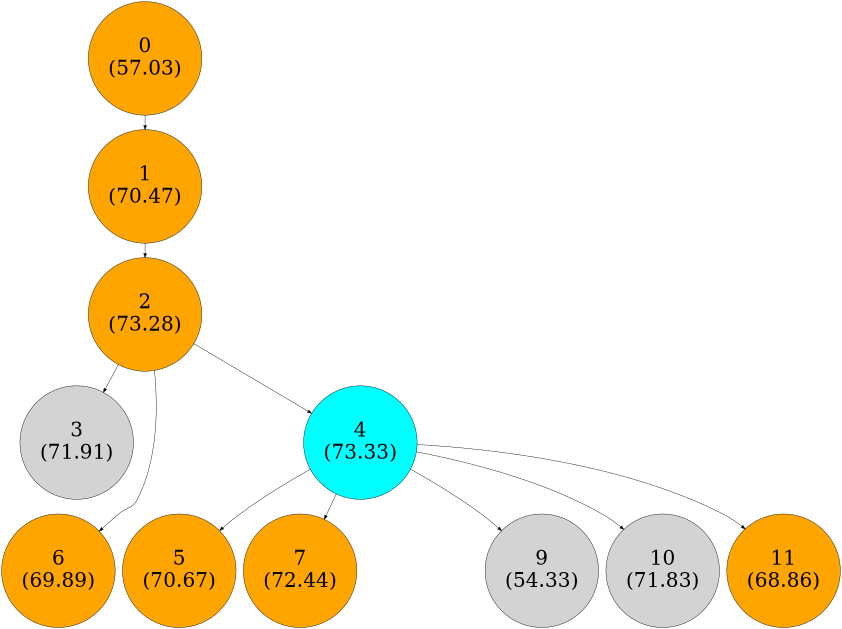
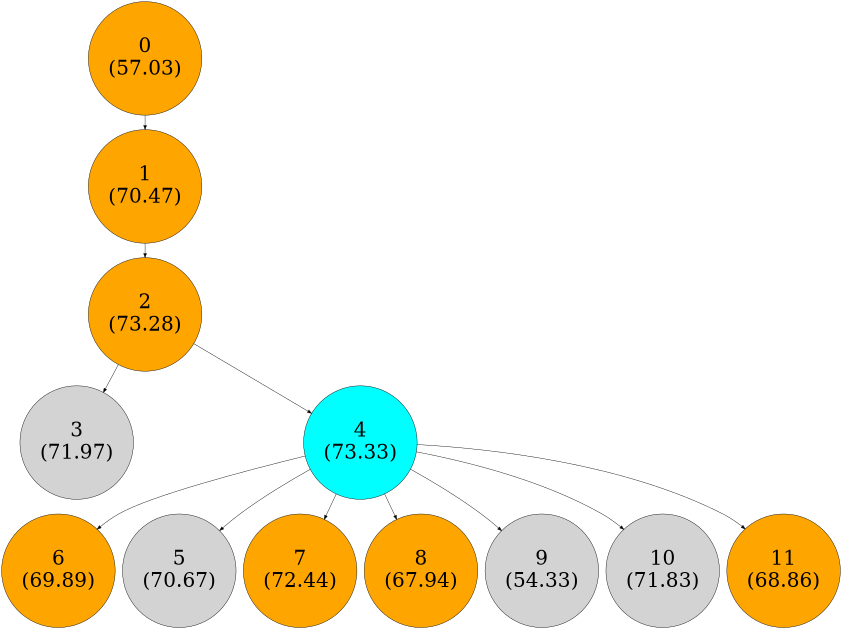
node "3 (71.91)": label "3 (71.91)" -> "3 (71.97)"
edge "2 (73.28)" -> "6 (69.89)": now "4 (73.33)" -> "6 (69.89)"
node "5 (70.67)": fillcolor orange -> lightgrey
node "8 (67.94)": added
